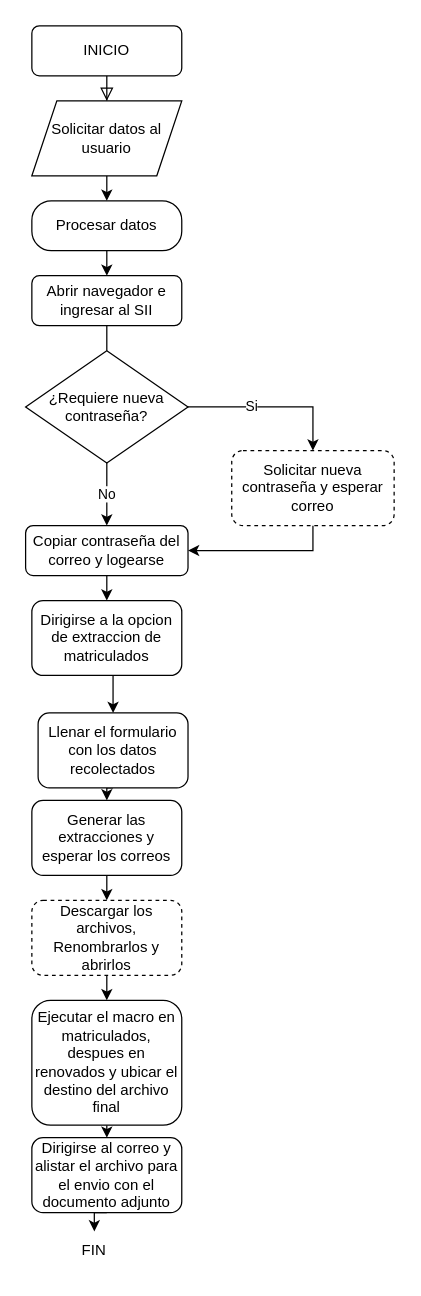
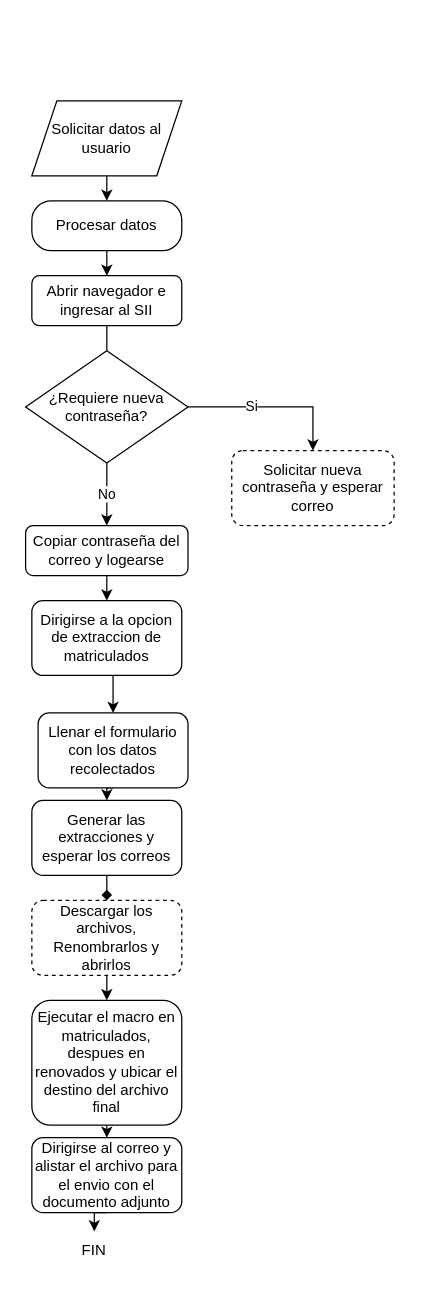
node "INICIO": removed
edge "INICIO" -> "Solicitar datos al usuario": removed
edge "Solicitar nueva contraseña y esperar correo" -> "Copiar contraseña del correo y logearse": removed
edge "Generar las extracciones y esperar los correos" -> "Descargar los archivos, Renombrarlos y abrirlos": arrowhead classic -> diamond
